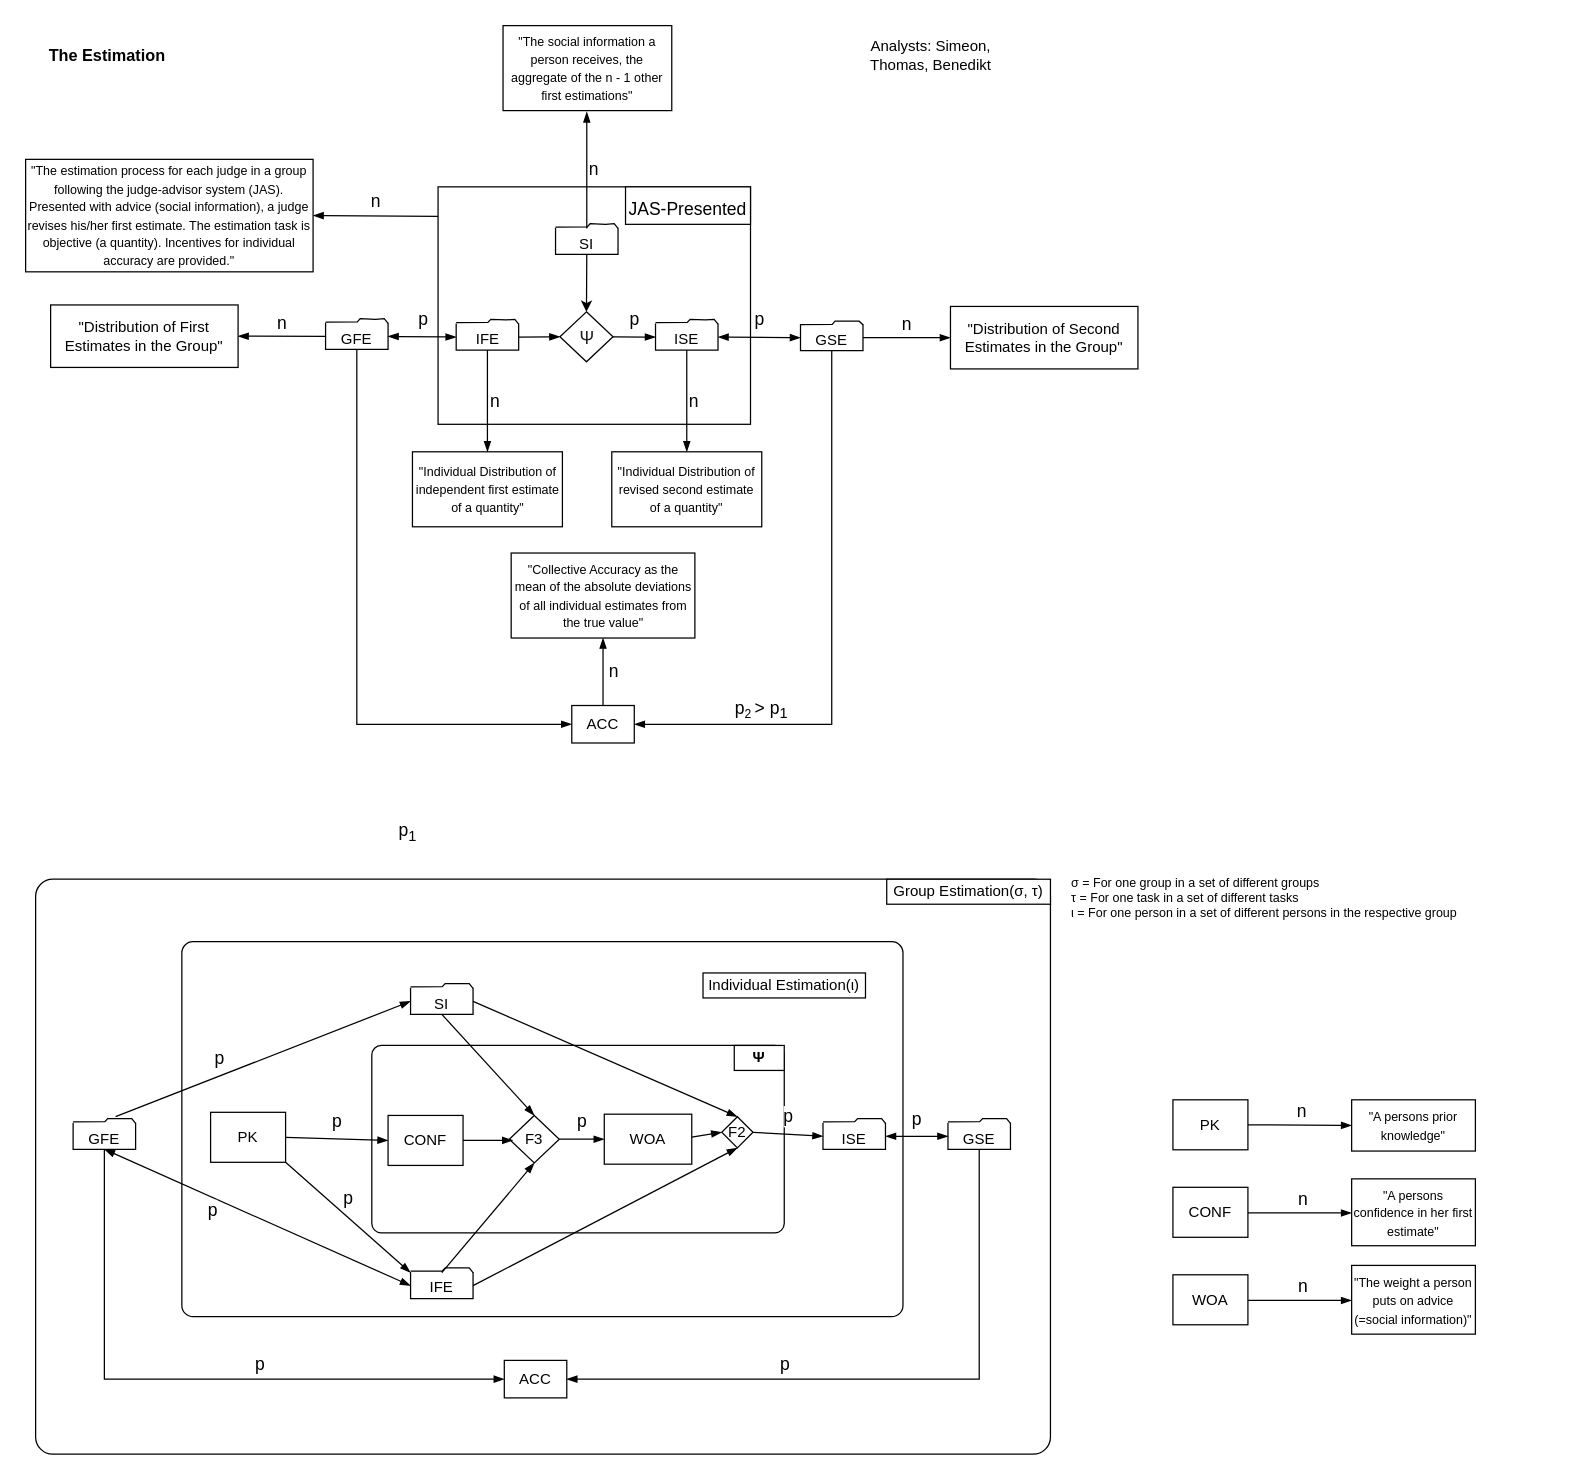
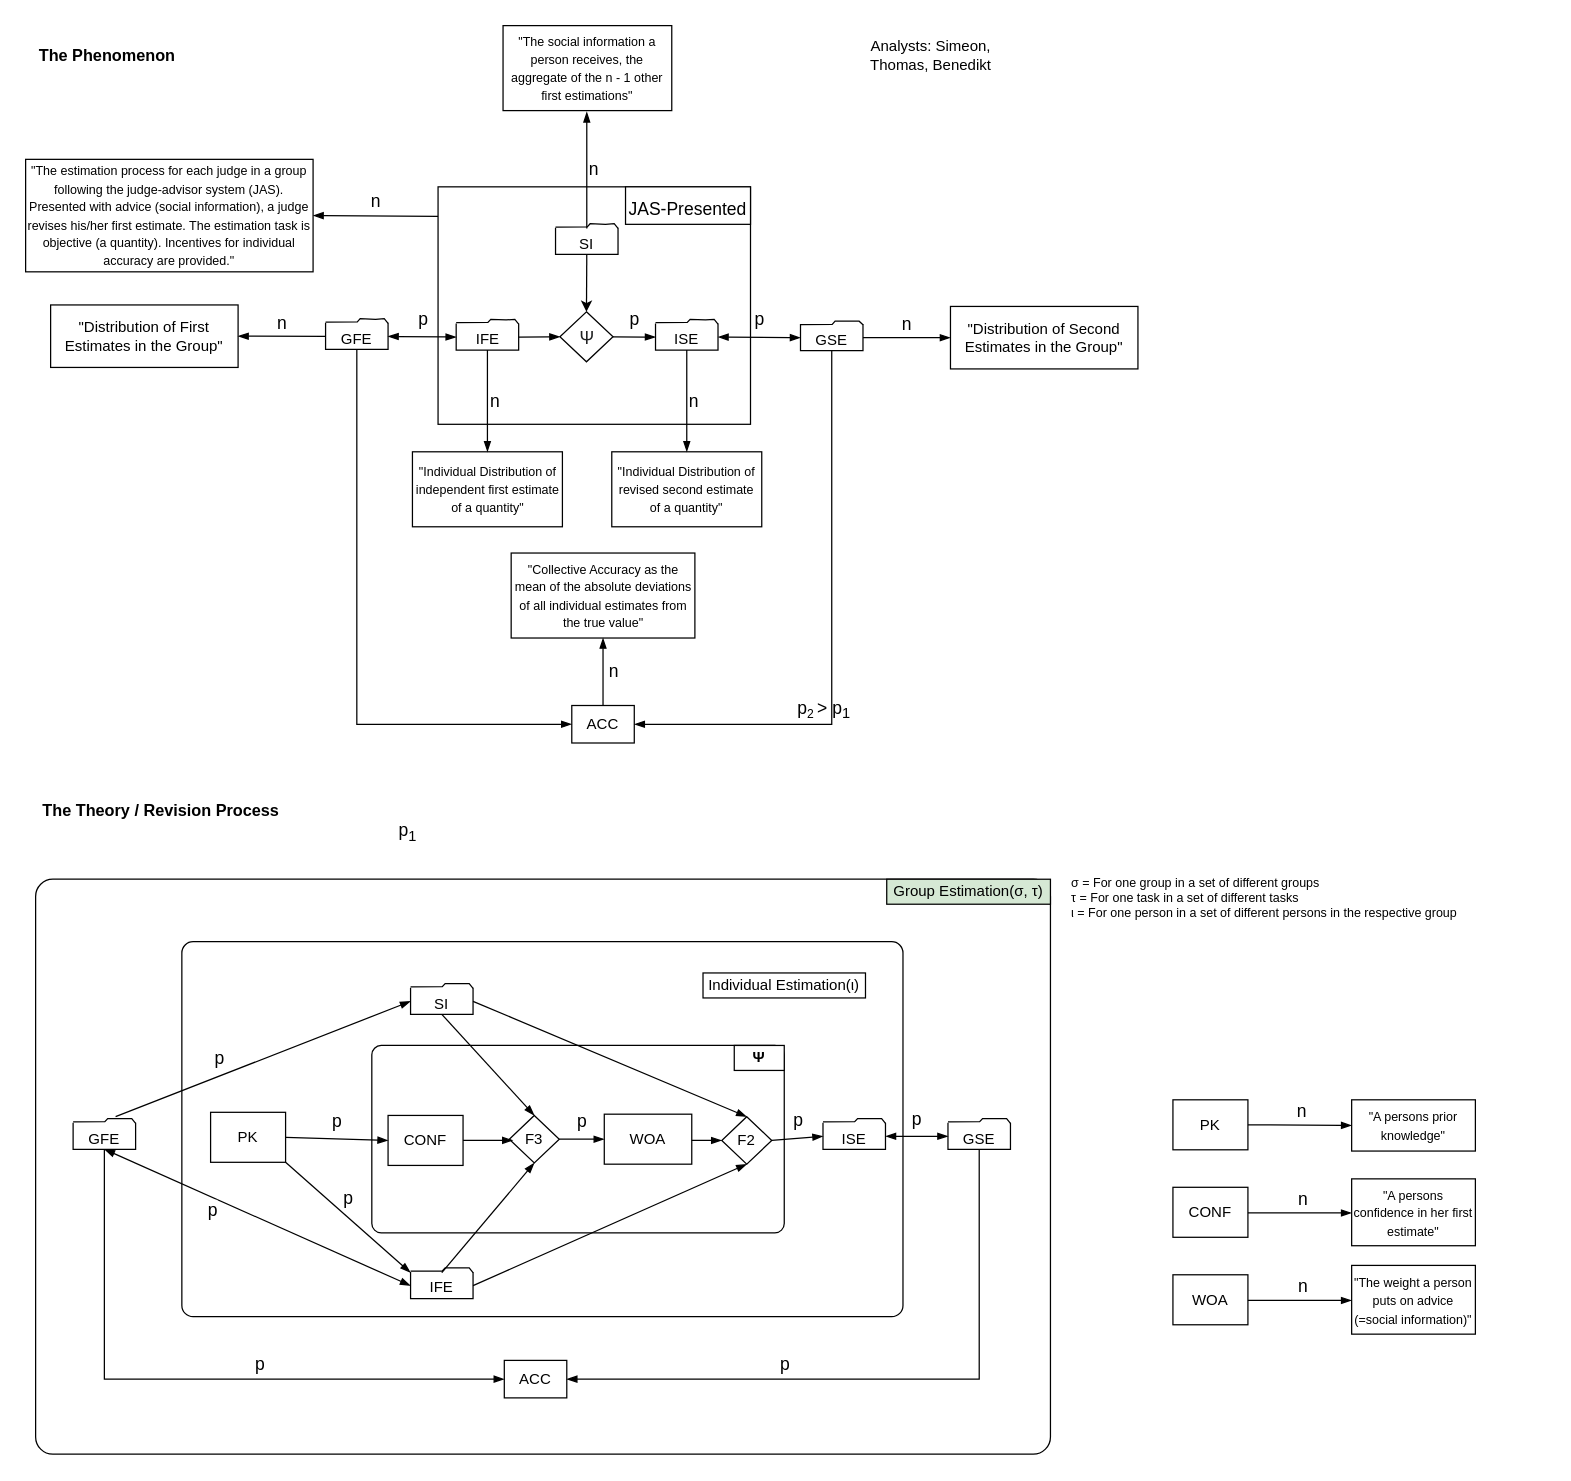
node "The Estimation": label "The Estimation" -> "The Phenomenon"
node "p2 > p1": moved (762, 709) -> (824, 709)
node "The Theory / Revision Process": added
node "Group Estimation(σ, τ)": fillcolor #ffffff -> #d5e8d4
node "F2": size 31x31 -> 50x48
